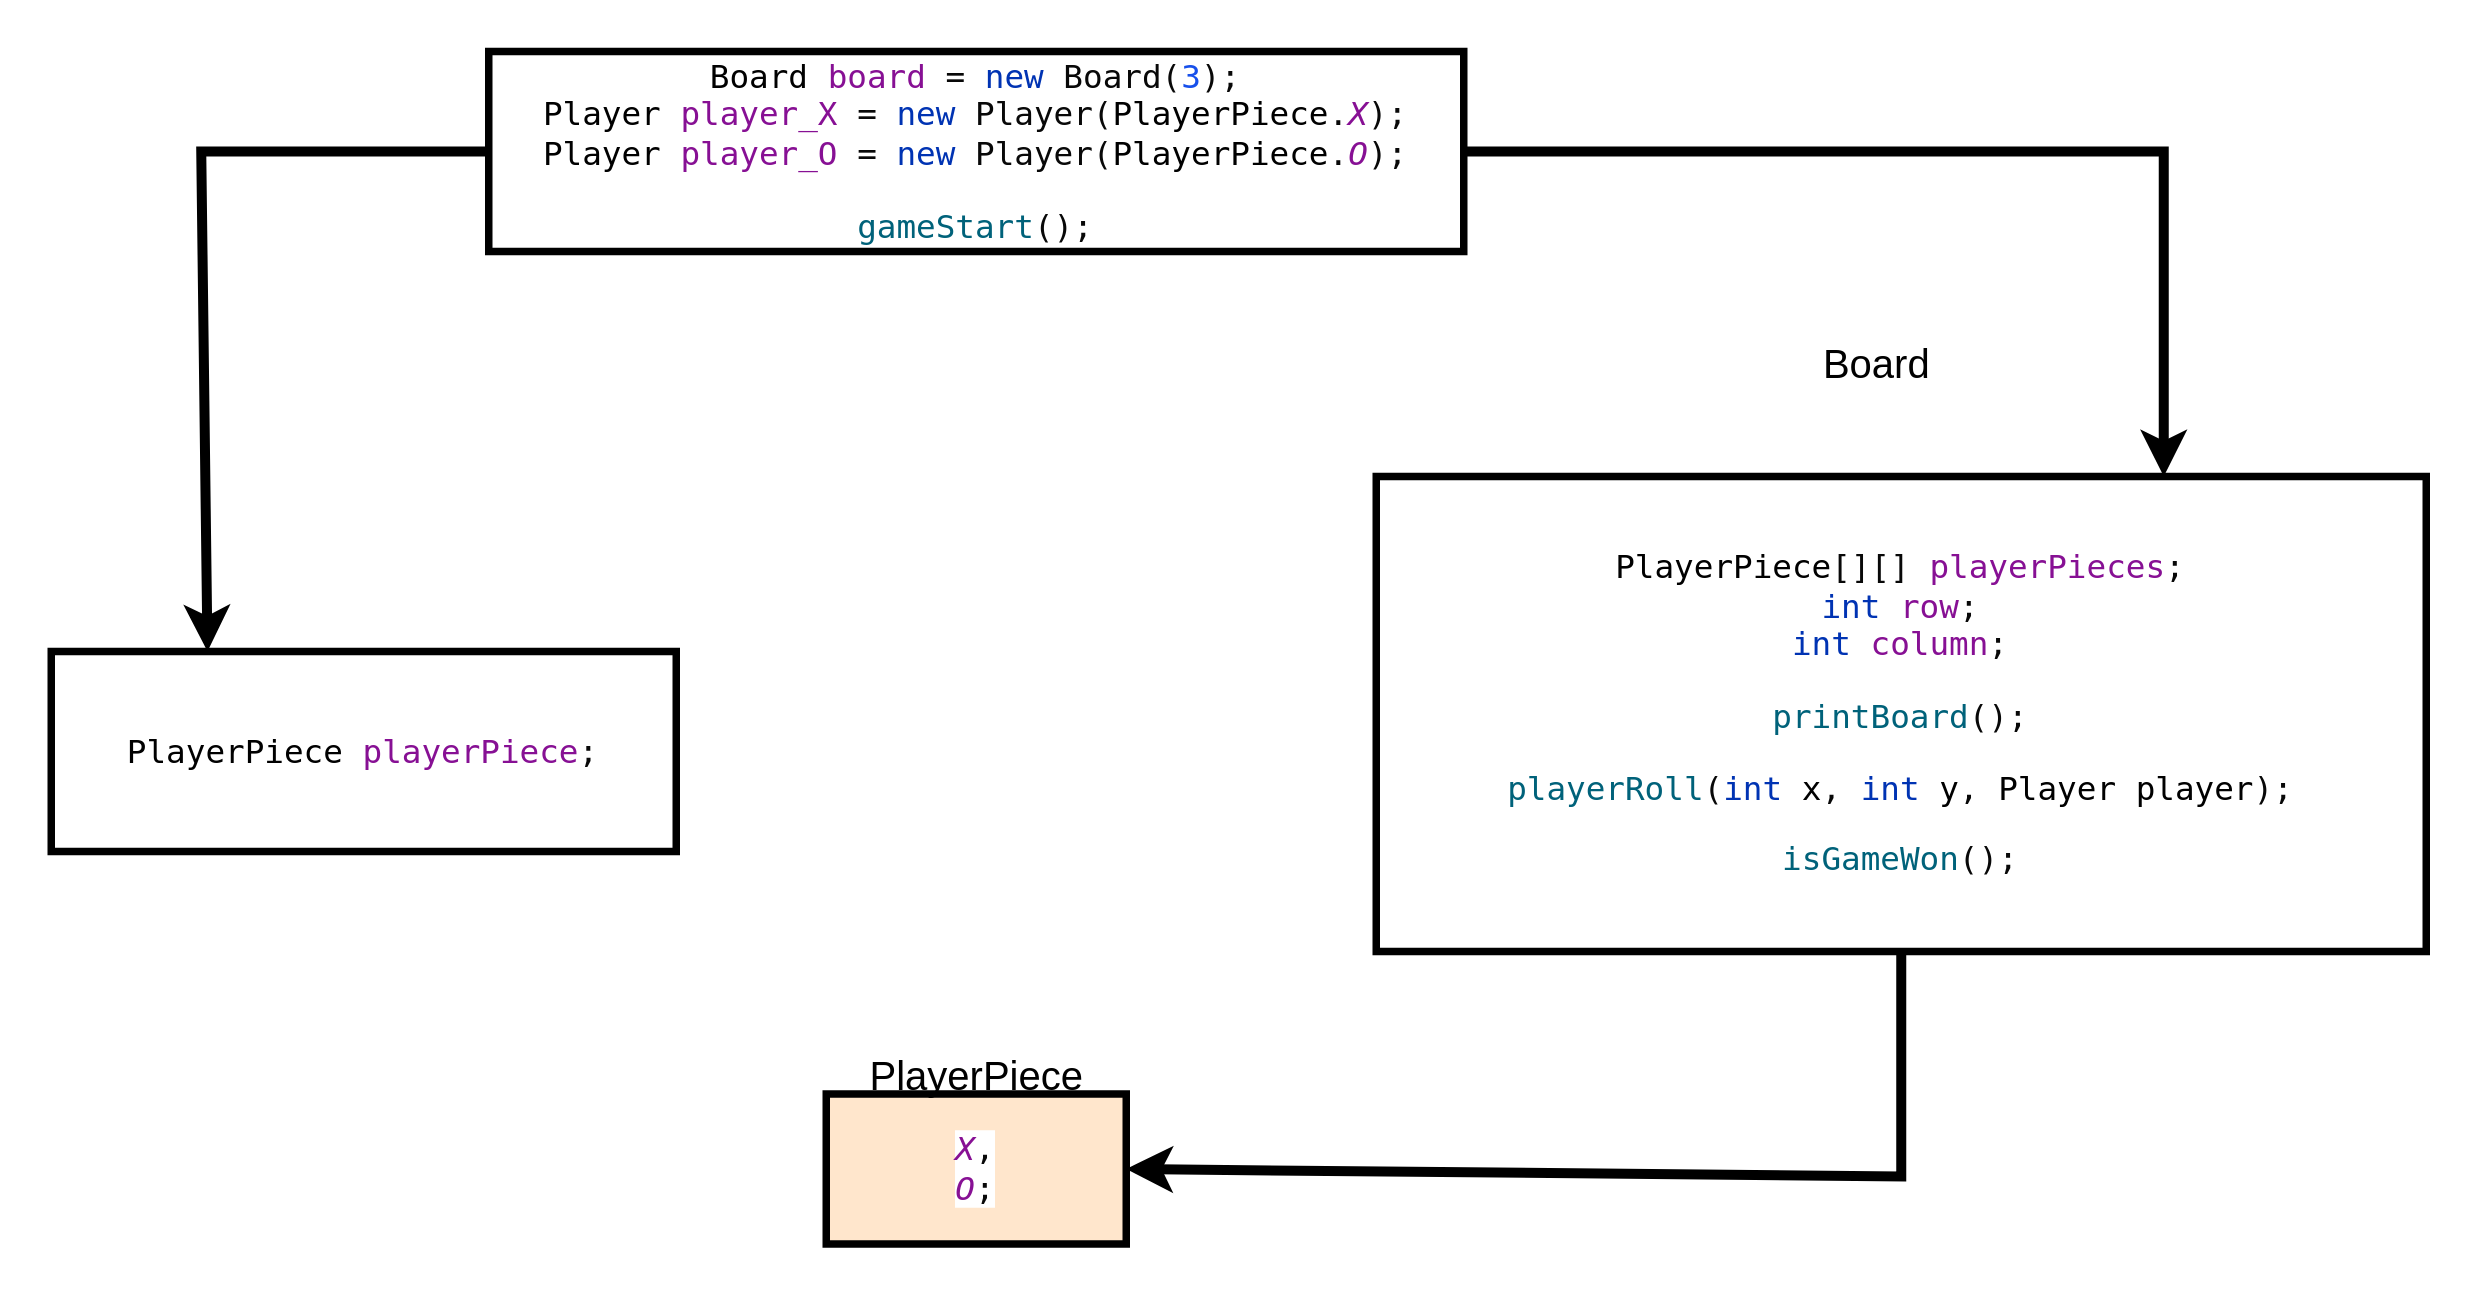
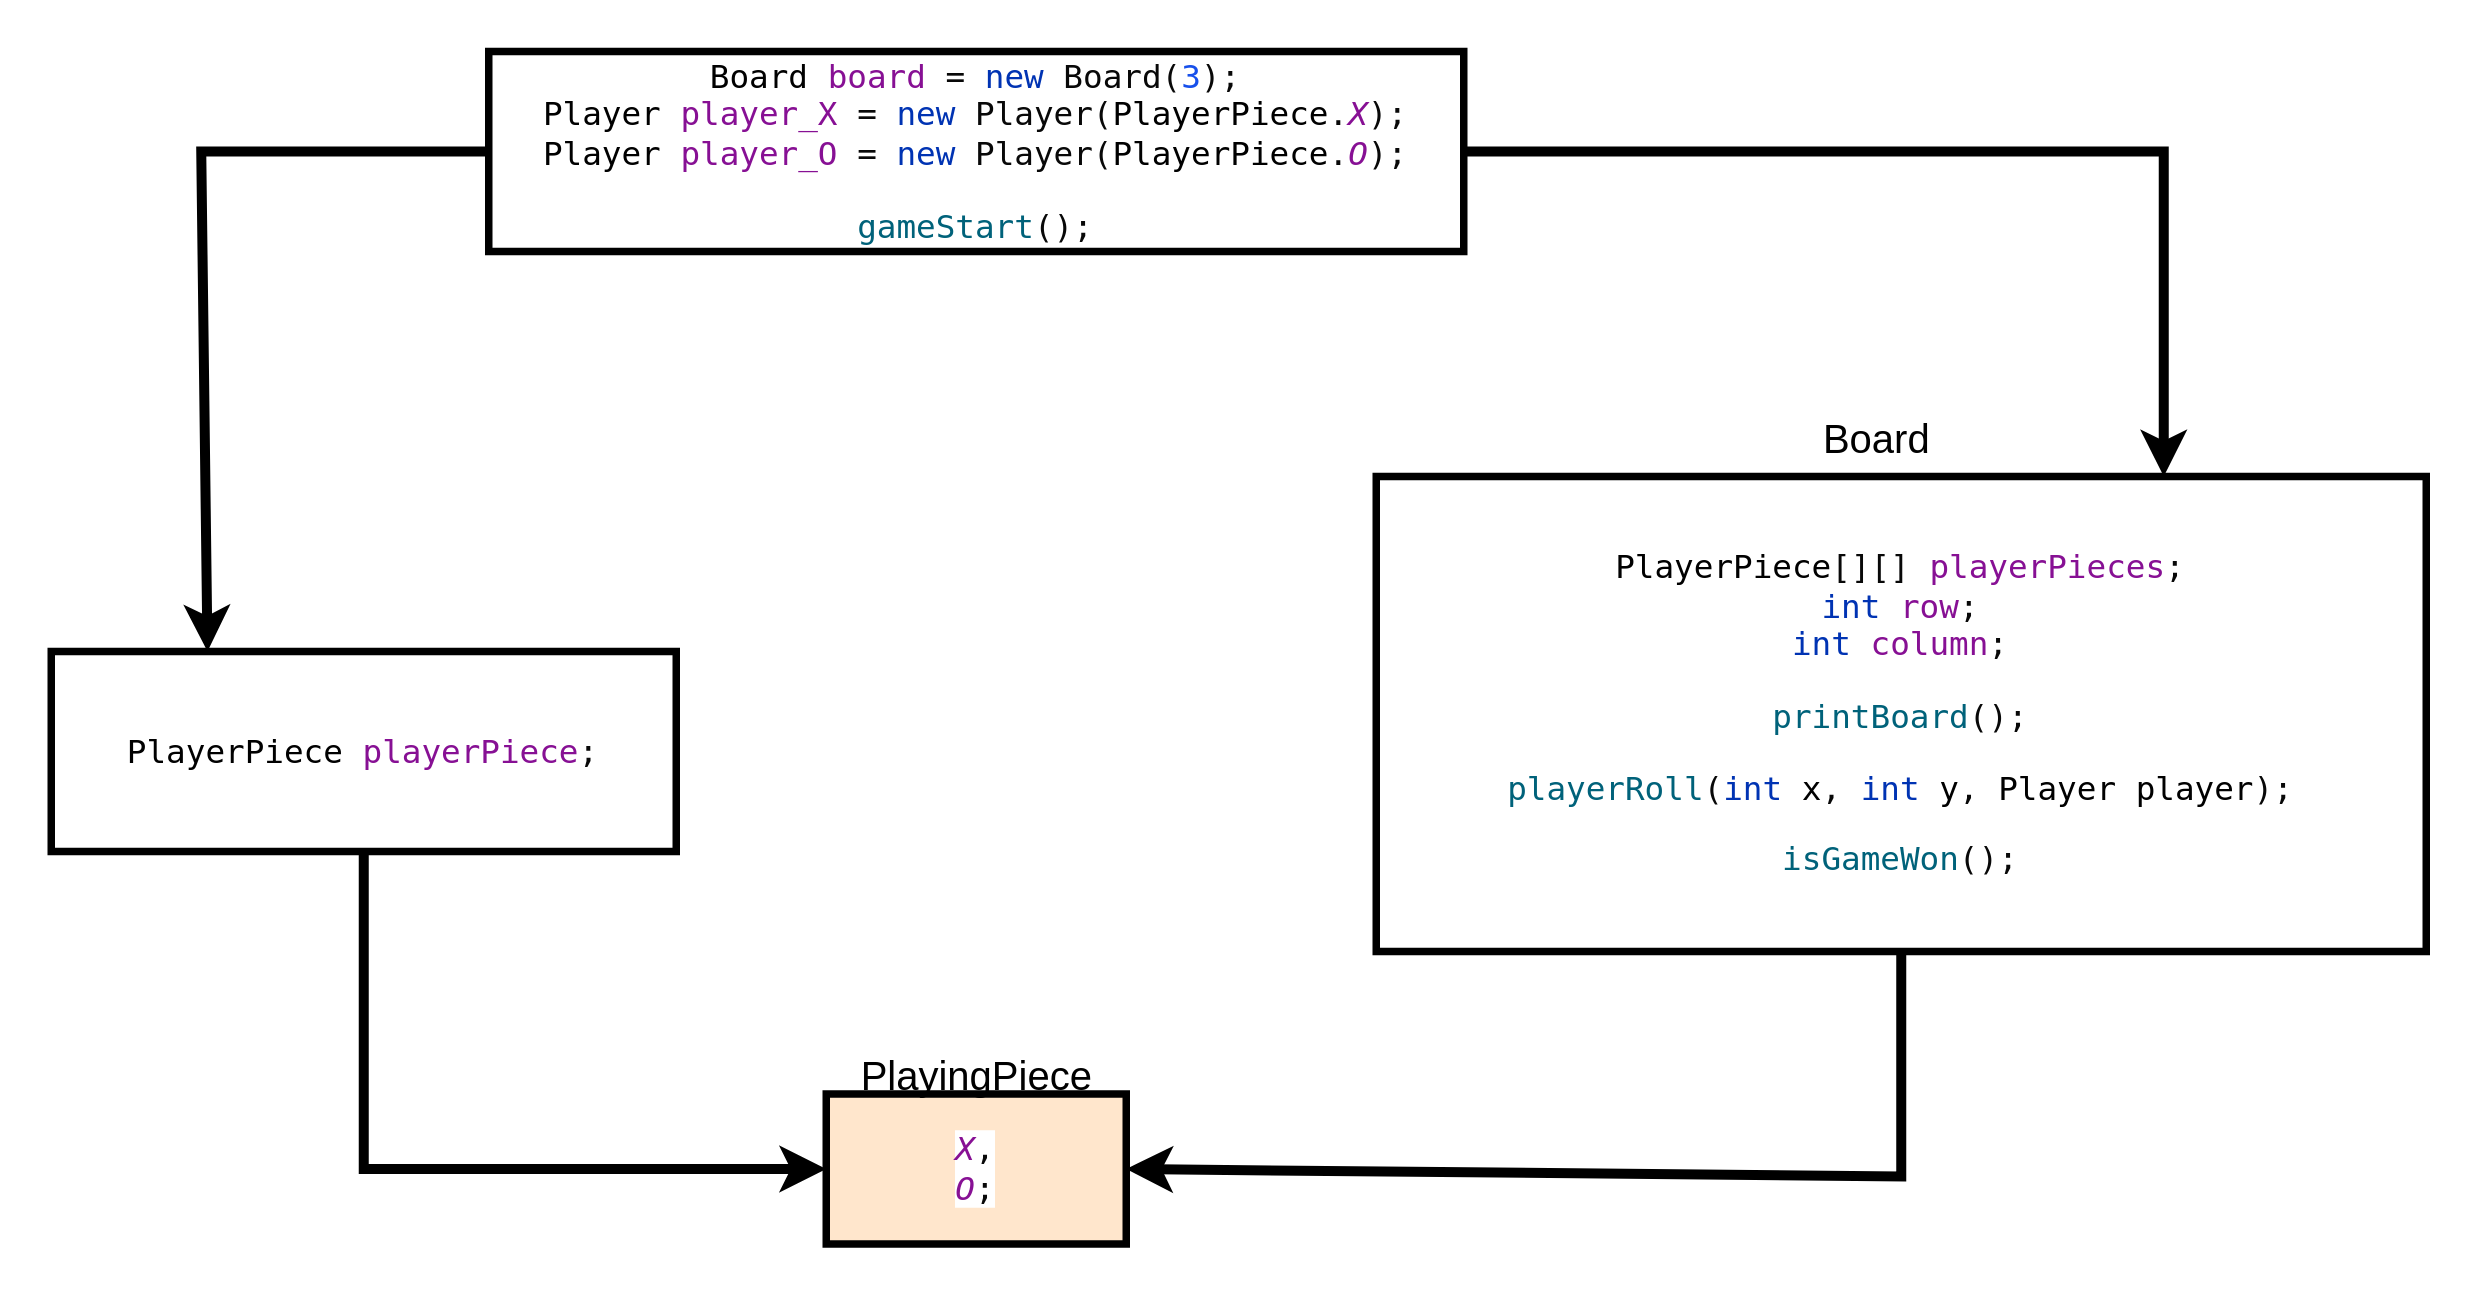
node "Board": moved (1876, 364) -> (1876, 439)
node "PlayerPiece": label "PlayerPiece" -> "PlayingPiece"
edge "PlayerPiece playerPiece;" -> "X, O;": added
